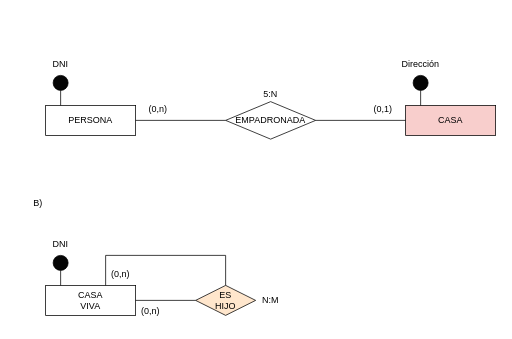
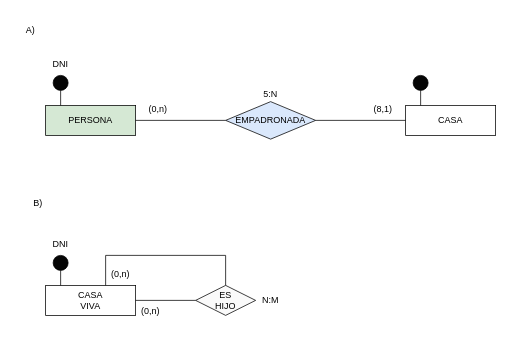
node "A)": added
node "Dirección": removed
node "(0,1)": label "(0,1)" -> "(8,1)"
node "PERSONA": fillcolor #ffffff -> #d5e8d4
node "EMPADRONADA": fillcolor #ffffff -> #dae8fc
node "CASA": fillcolor #f8cecc -> #ffffff
node "ES HIJO": fillcolor #ffe6cc -> #fafafa
